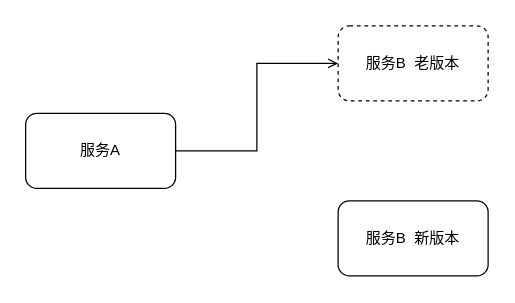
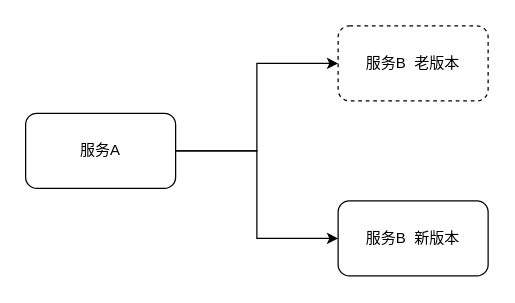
edge "服务A" -> "服务B 老版本": arrowhead open -> classic
edge "服务A" -> "服务B 新版本": added
